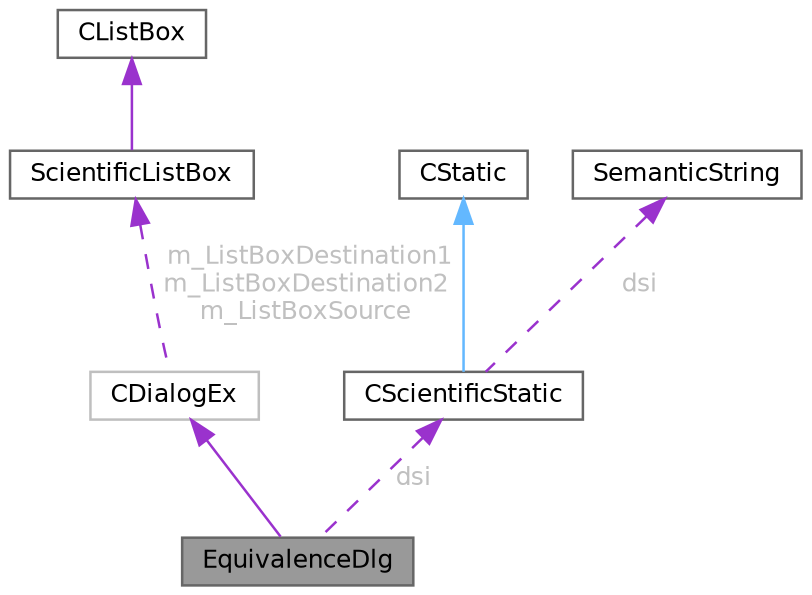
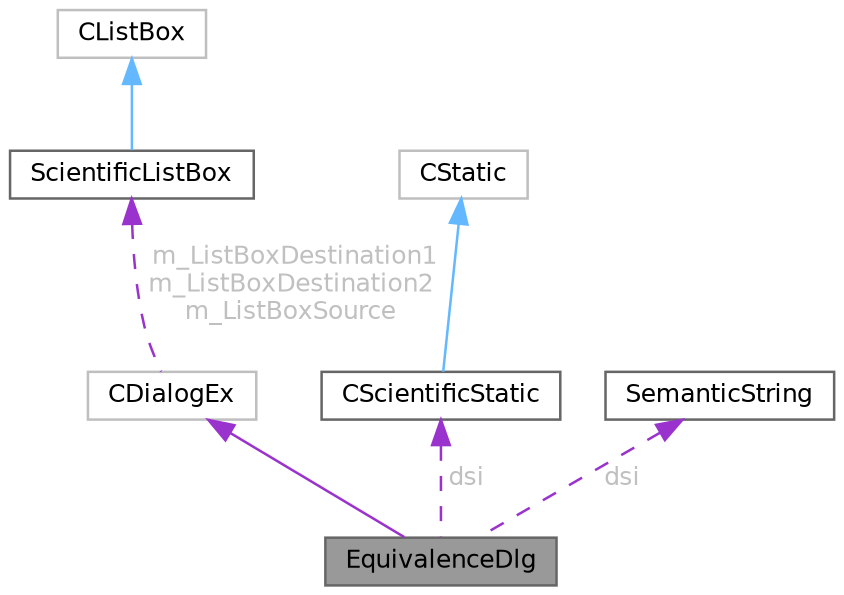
node "CListBox": color gray40 -> grey75
edge "ScientificListBox" -> "CListBox": color darkorchid3 -> steelblue1
node "CStatic": color gray40 -> grey75
edge "CScientificStatic" -> "SemanticString": now "EquivalenceDlg" -> "SemanticString"
